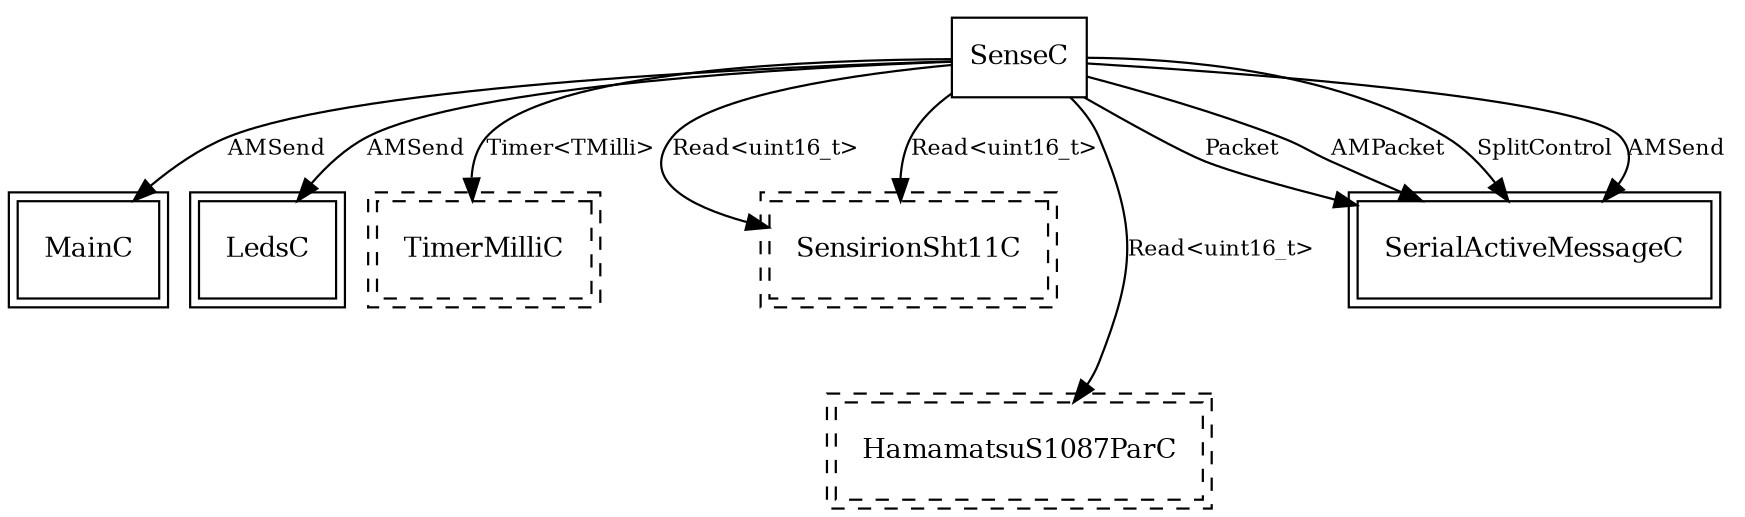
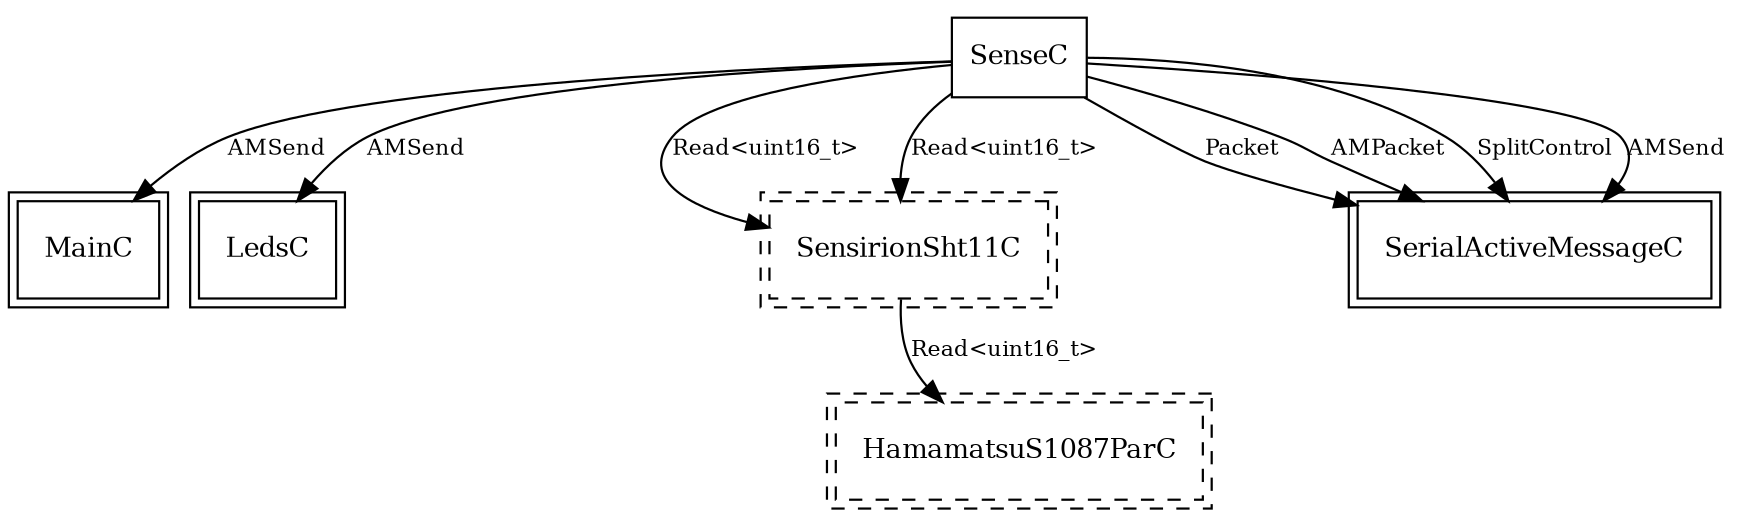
edge "SenseC" -> "HamamatsuS1087ParC": now "SensirionSht11C" -> "HamamatsuS1087ParC"
node "TimerMilliC": removed
